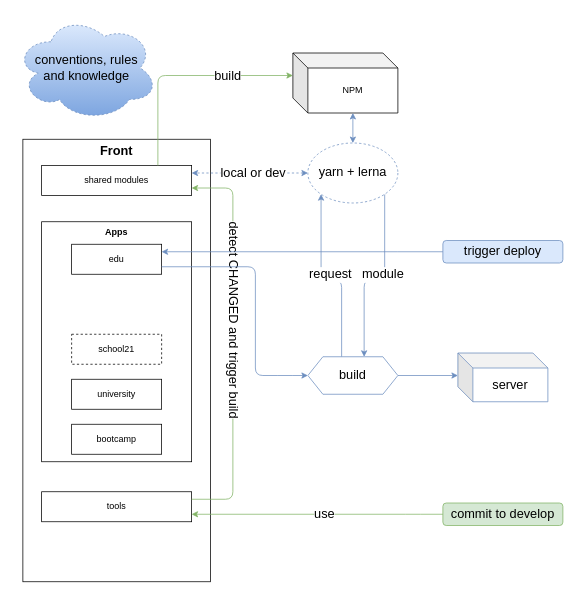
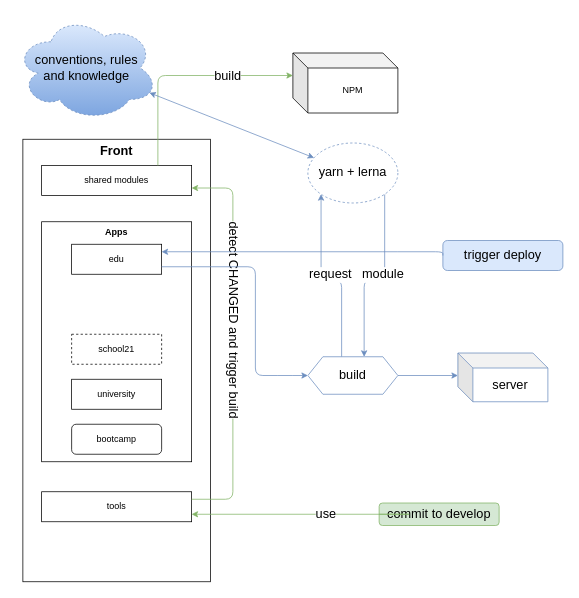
edge "NPM" -- "yarn + lerna": now "conventions, rules and knowledge" -- "yarn + lerna"
edge "yarn + lerna" -- "shared modules": removed, label "local or dev"
node "trigger deploy": size 120x23 -> 120x30
node "bootcamp": shape rectangle -> rounded rectangle
node "commit to develop": moved (503, 514) -> (439, 514)
